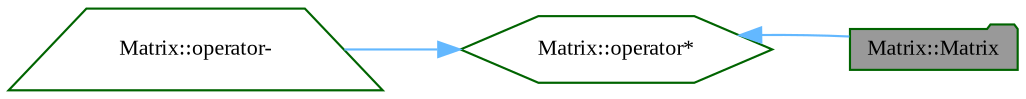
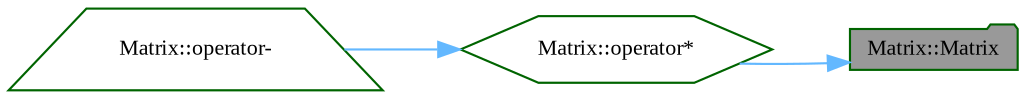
edge "Matrix::Matrix" -> "Matrix::operator*": reversed
